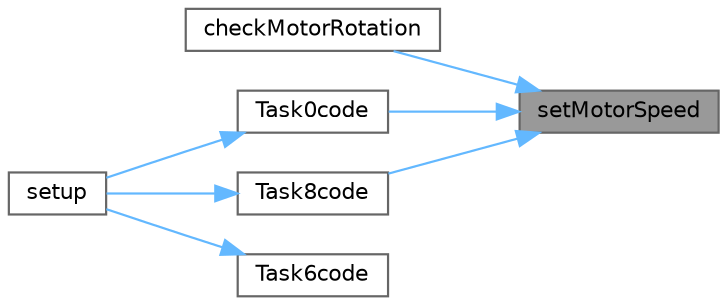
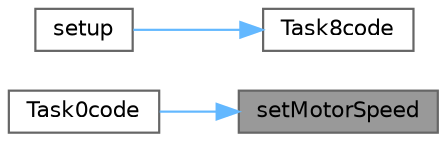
node "checkMotorRotation": removed
edge "Task8code" -> "setMotorSpeed": removed
edge "setup" -> "Task0code": removed
node "Task6code": removed
